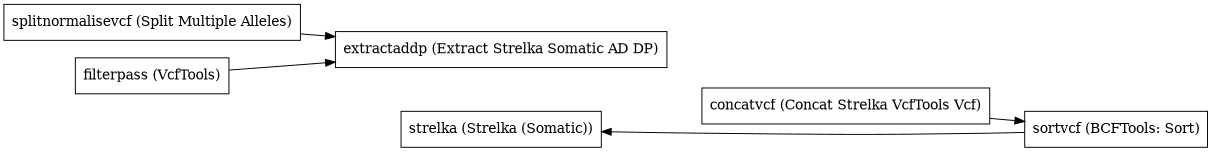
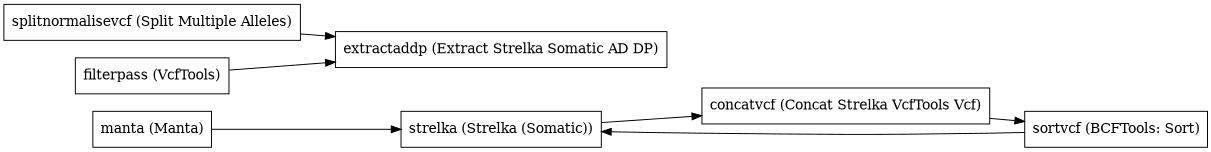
edge "strelka (Strelka (Somatic))" -> "concatvcf (Concat Strelka VcfTools Vcf)": added
node "manta (Manta)": added
